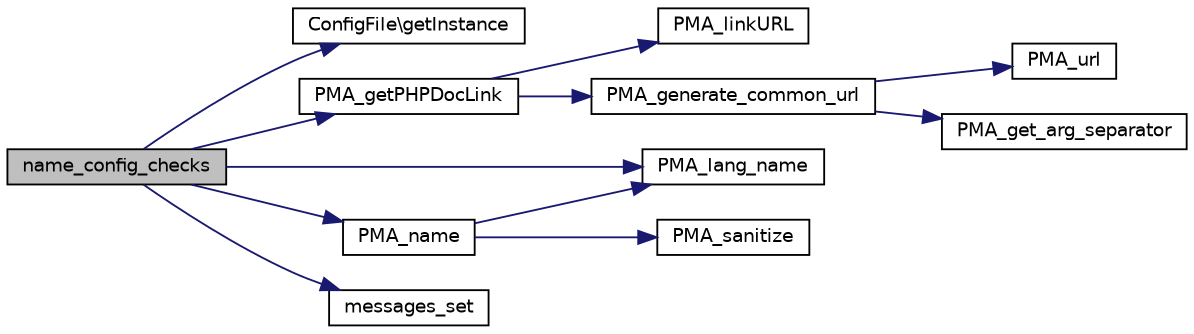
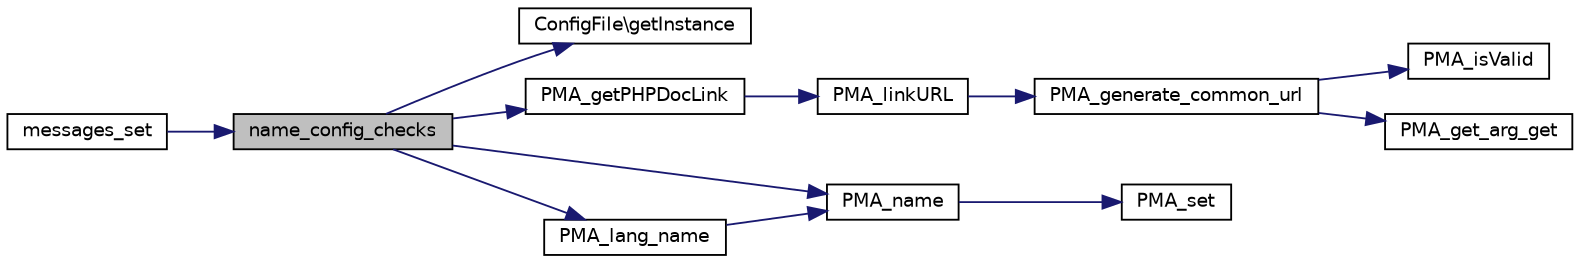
node "PMA_url": label "PMA_url" -> "PMA_isValid"
edge "PMA_getPHPDocLink" -> "PMA_generate_common_url": now "PMA_linkURL" -> "PMA_generate_common_url"
node "PMA_get_arg_separator": label "PMA_get_arg_separator" -> "PMA_get_arg_get"
edge "PMA_name" -> "PMA_lang_name": reversed
node "PMA_sanitize": label "PMA_sanitize" -> "PMA_set"
edge "name_config_checks" -> "messages_set": reversed
